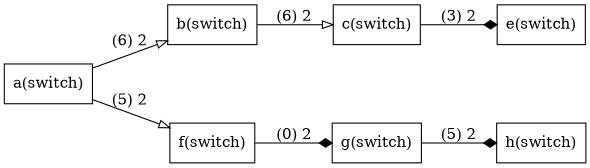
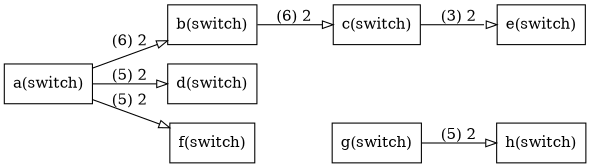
edge "c(switch)" -> "e(switch)": arrowhead diamond -> onormal
node "d(switch)": added
edge "f(switch)" -> "g(switch)": removed, label "(0) 2"
edge "g(switch)" -> "h(switch)": arrowhead diamond -> onormal
